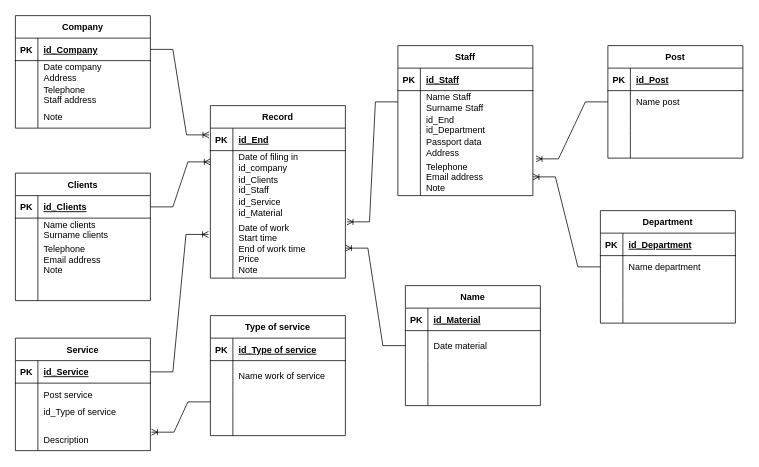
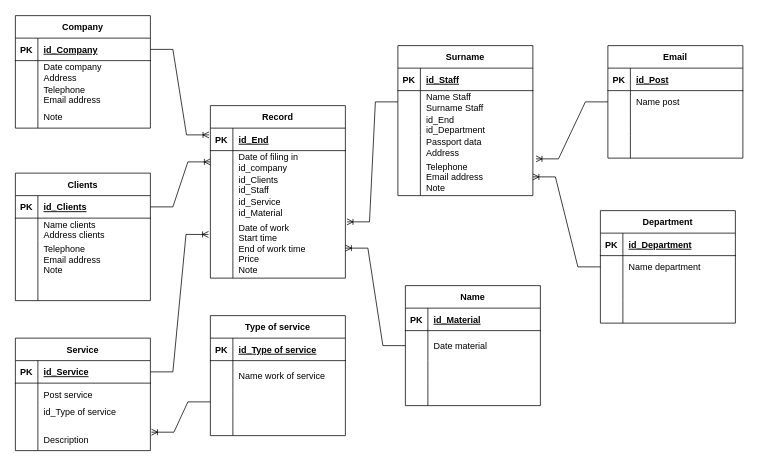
node "Staff": label "Staff" -> "Surname"
node "Post": label "Post" -> "Email"
node "Telephone Staff address": label "Telephone Staff address" -> "Telephone Email address"
node "Name clients Surname clients": label "Name clients Surname clients" -> "Name clients Address clients"
